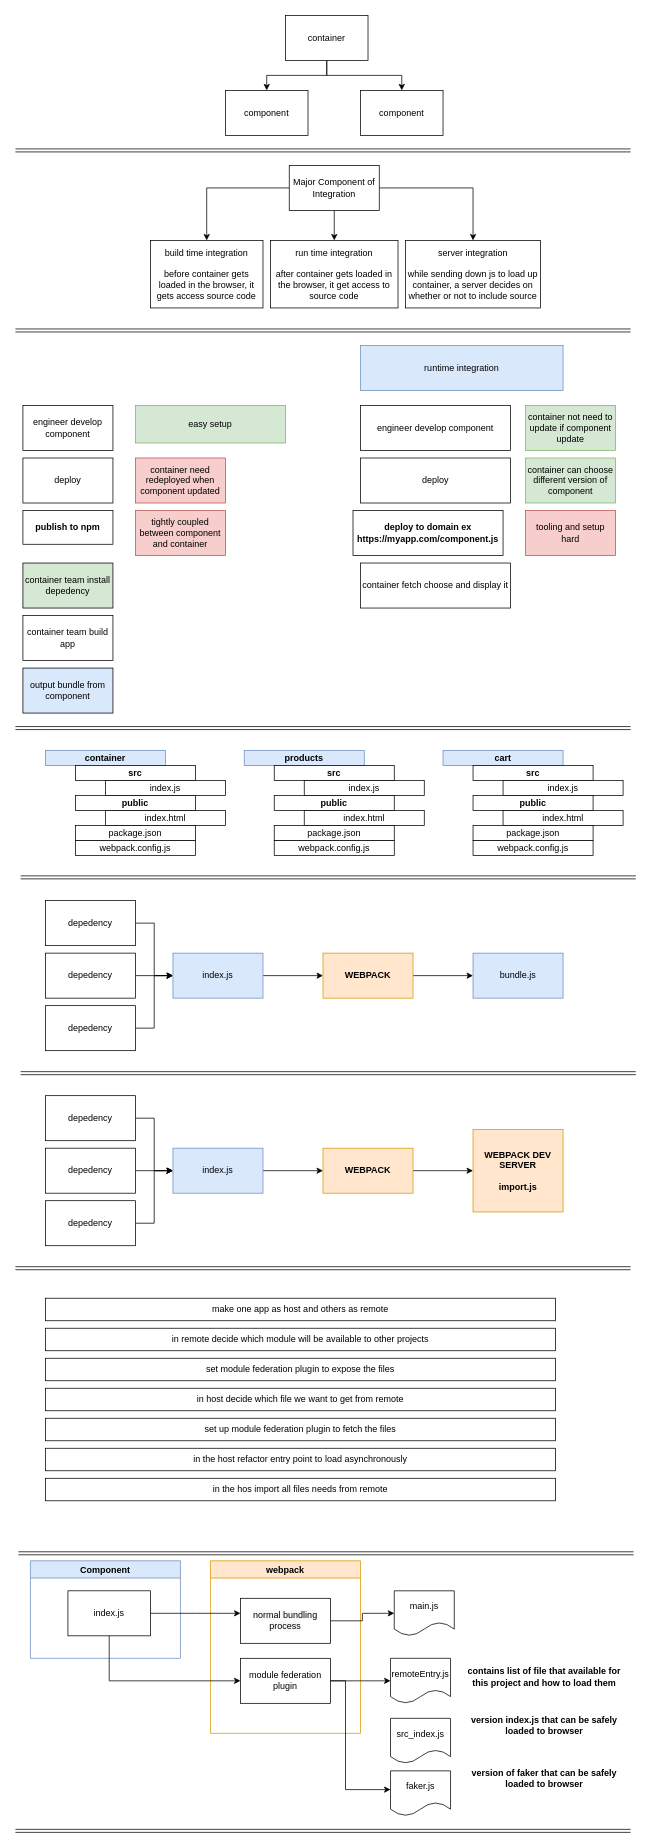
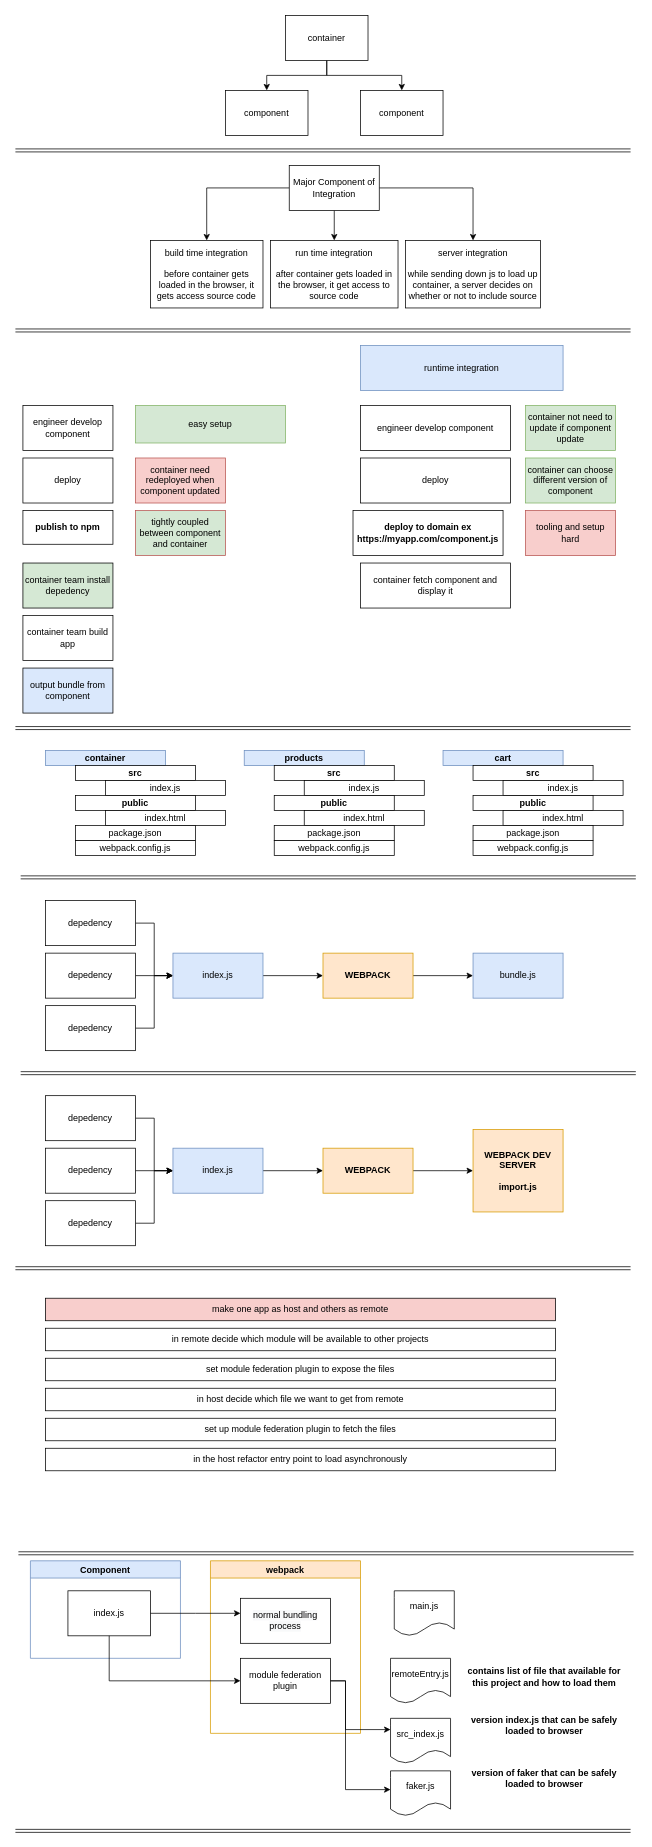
node "tightly coupled between component and container": fillcolor #f8cecc -> #d5e8d4
node "container fetch choose and display it": label "container fetch choose and display it" -> "container fetch component and display it"
node "make one app as host and others as remote": fillcolor #ffffff -> #f8cecc
node "in the hos import all files needs from remote": removed
edge "normal bundling process" -> "main.js": removed
edge "module federation plugin" -> "remoteEntry.js": removed
edge "module federation plugin" -> "src_index.js": added
